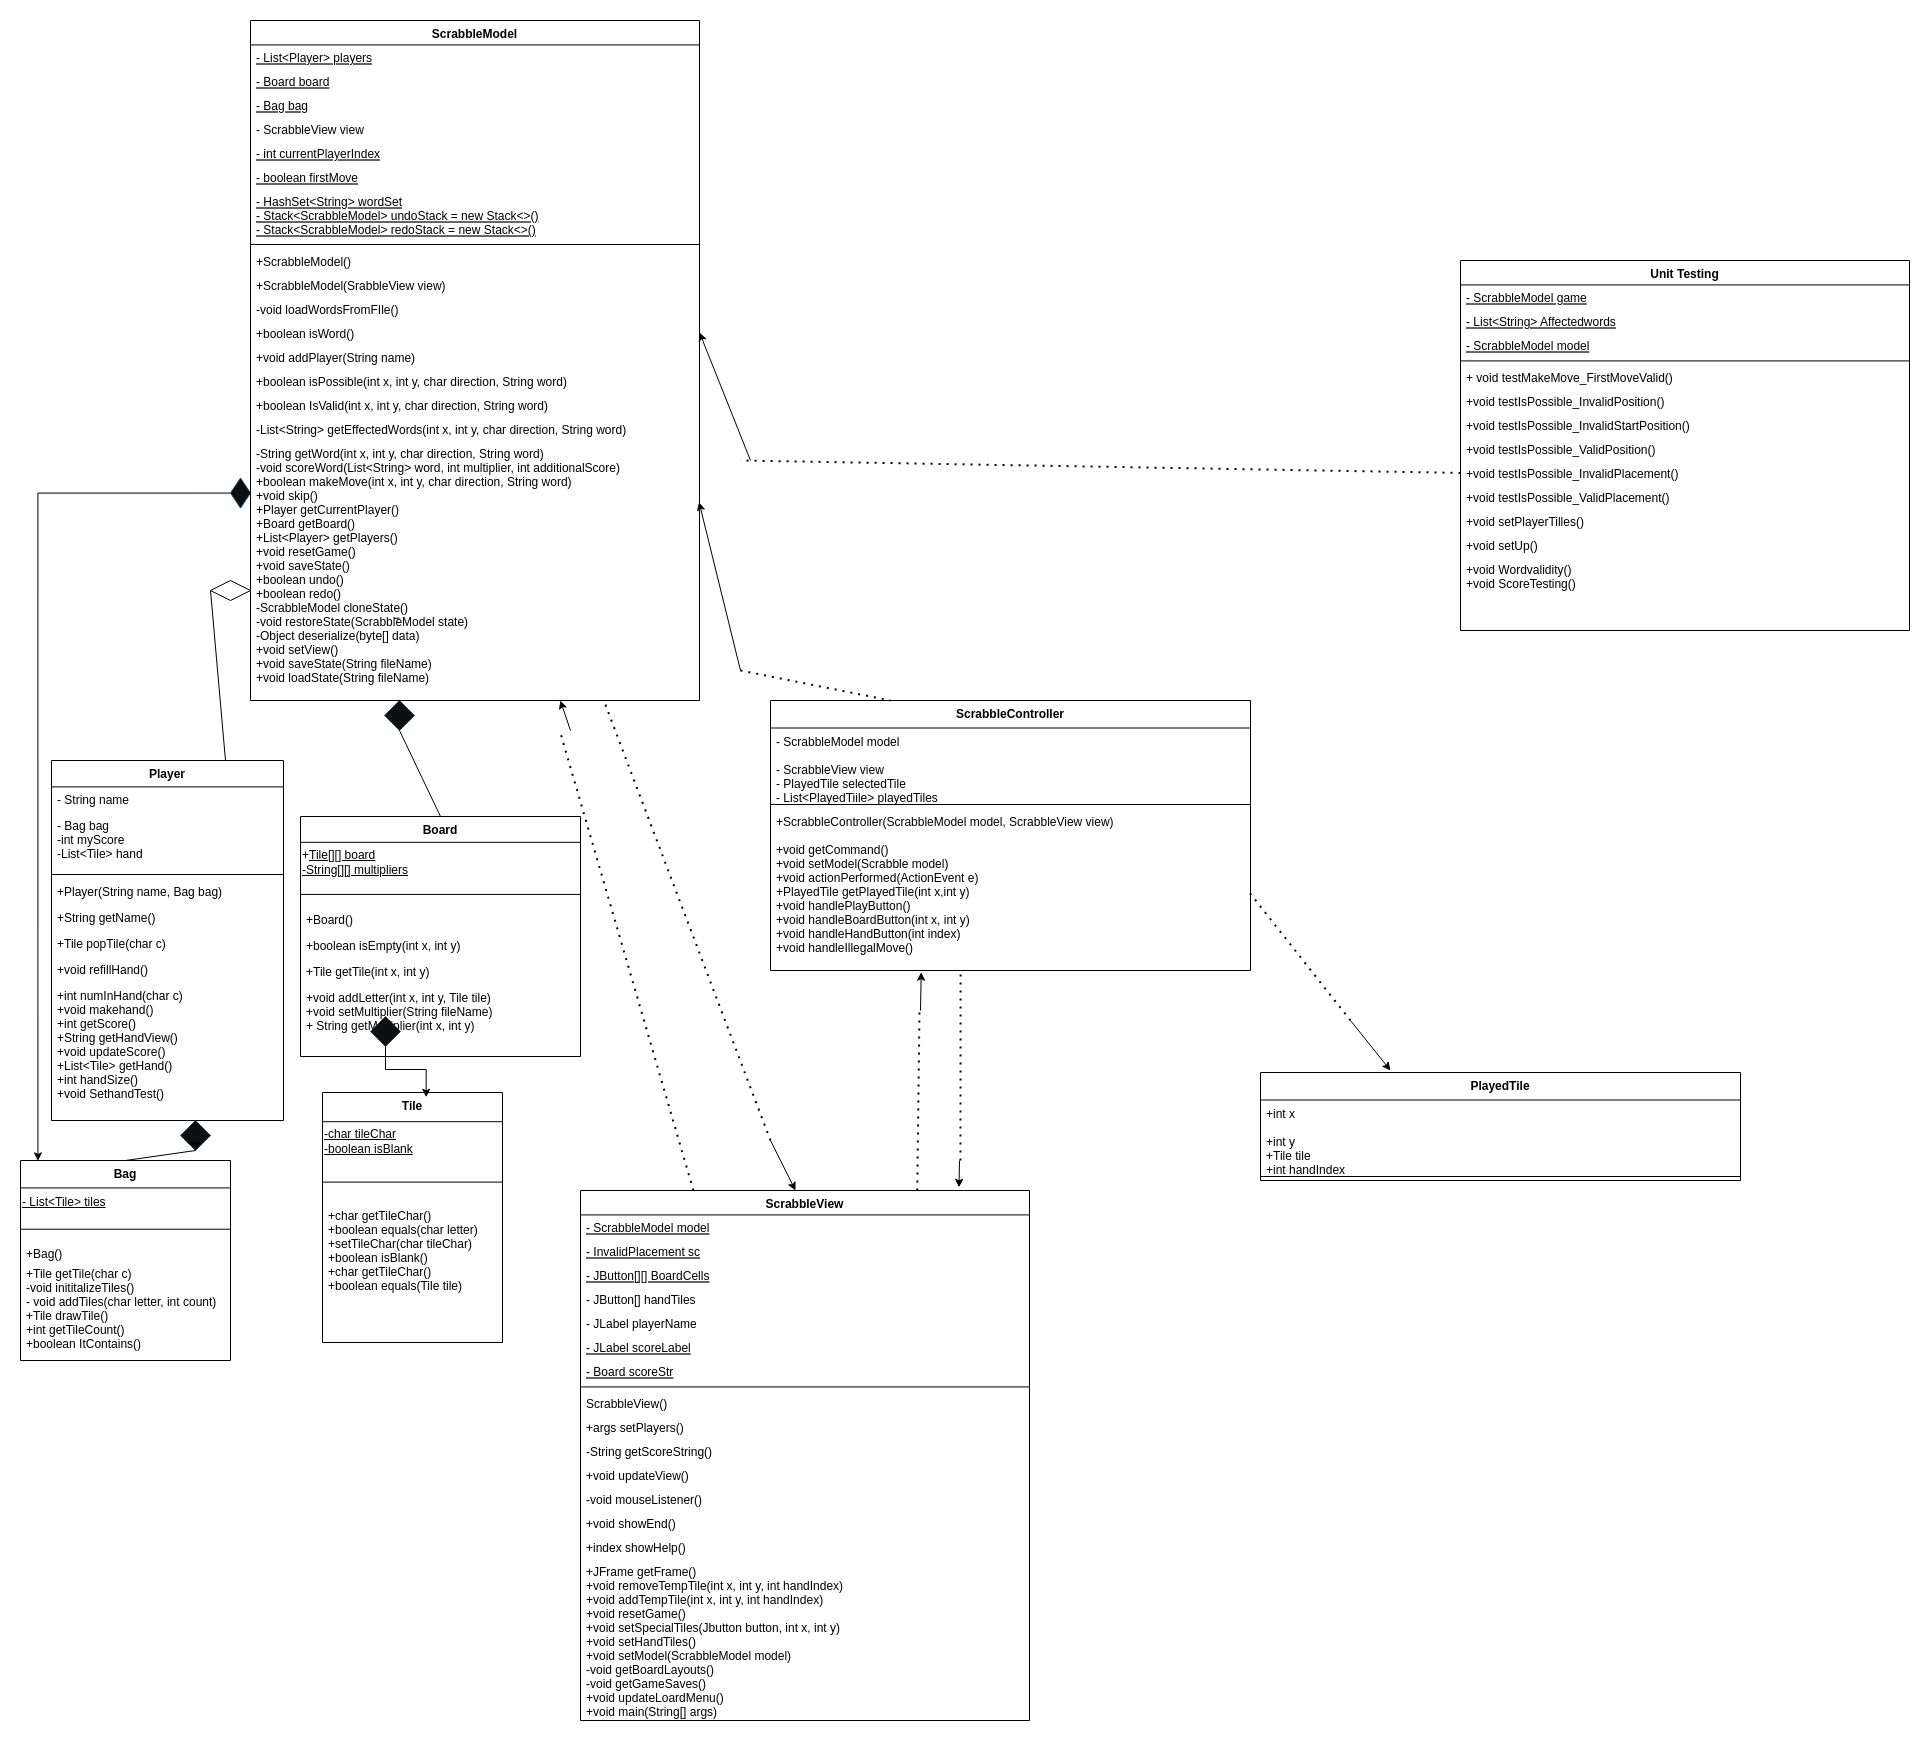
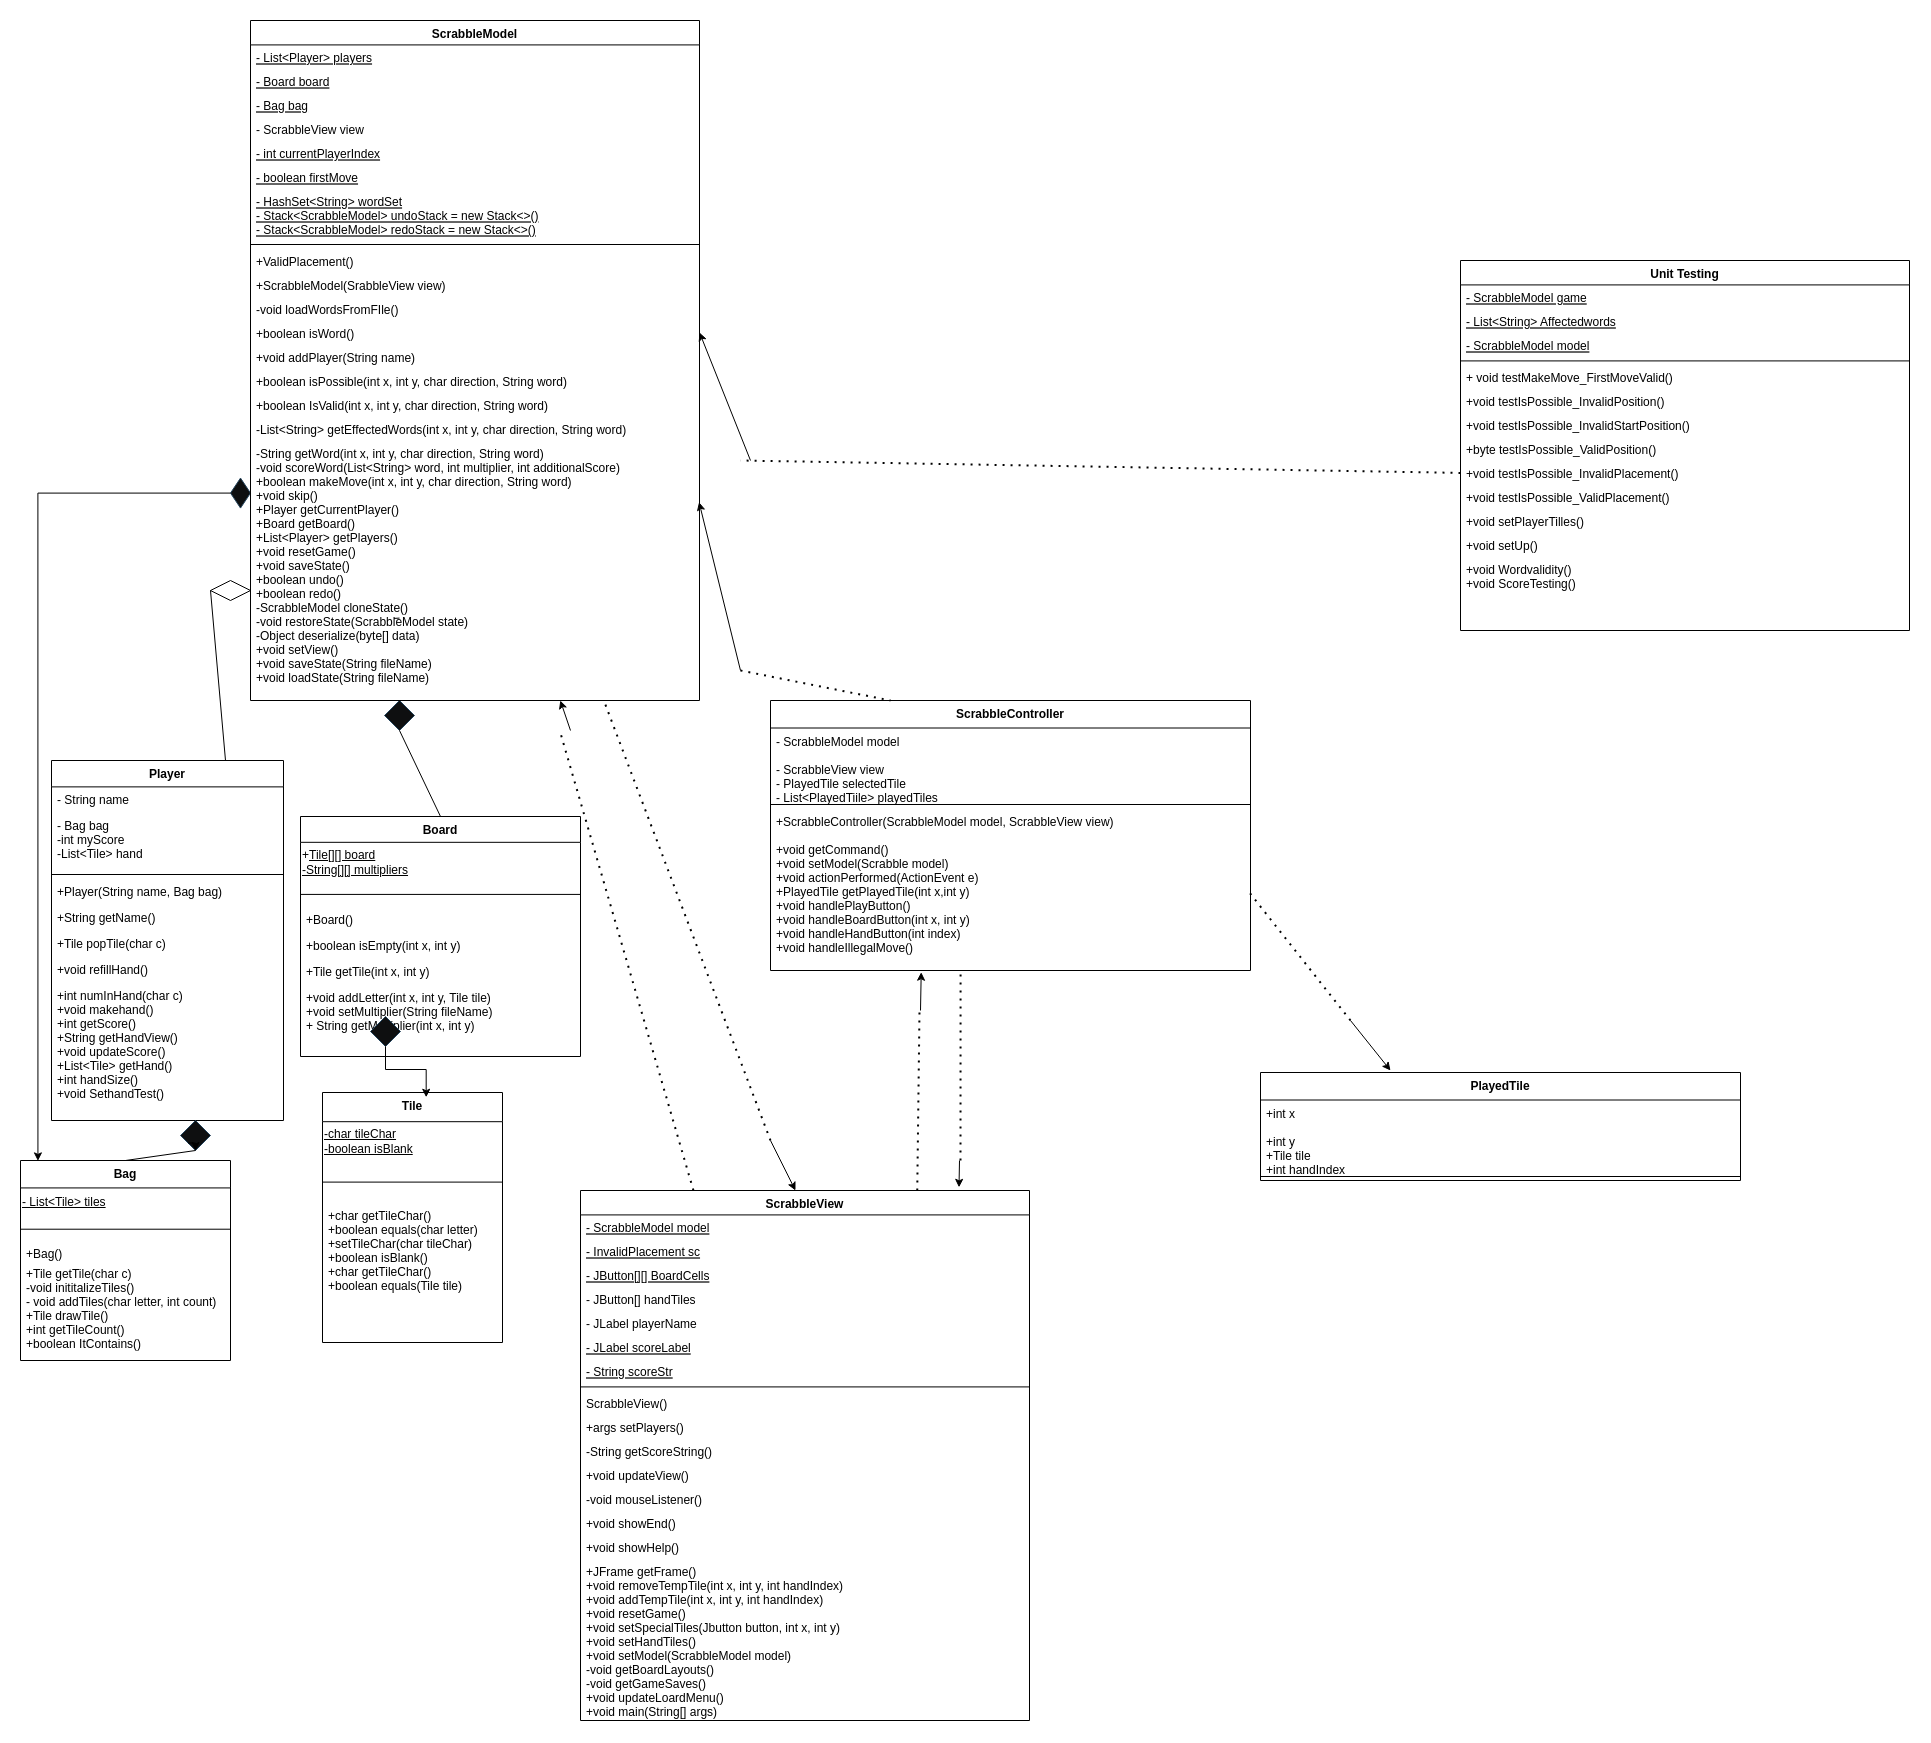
node "+ScrabbleModel()": label "+ScrabbleModel()" -> "+ValidPlacement()"
node "+void testIsPossible_ValidPosition()": label "+void testIsPossible_ValidPosition()" -> "+byte testIsPossible_ValidPosition()"
node "- Board scoreStr": label "- Board scoreStr" -> "- String scoreStr"
node "+index showHelp()": label "+index showHelp()" -> "+void showHelp()"
